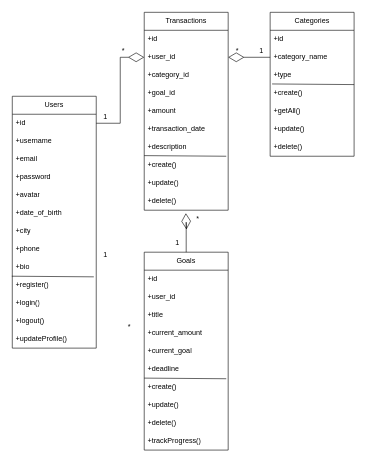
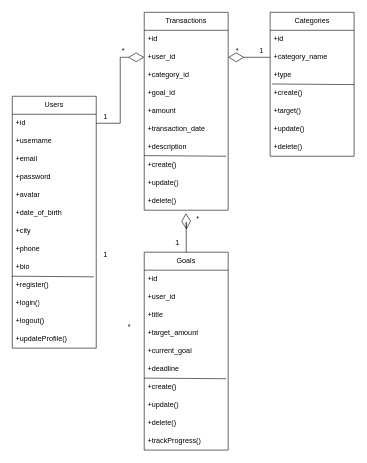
node "+getAll()": label "+getAll()" -> "+target()"
node "+current_amount": label "+current_amount" -> "+target_amount"
